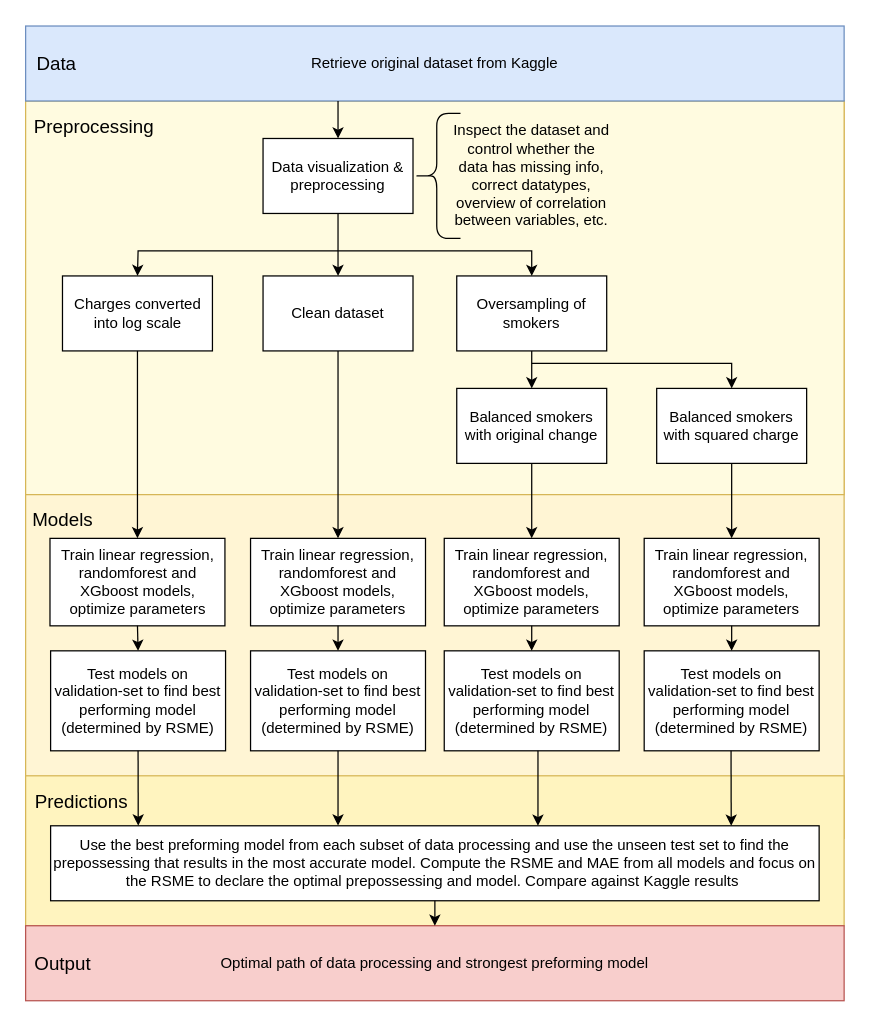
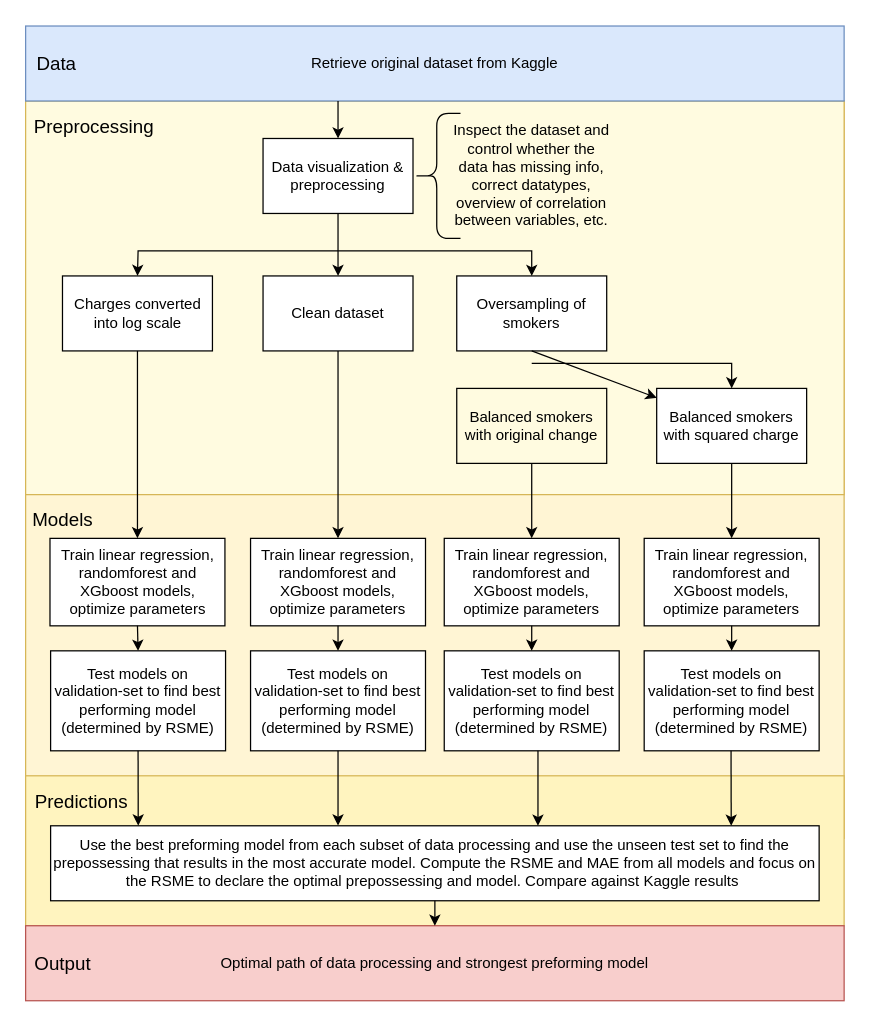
edge "Oversampling of smokers" -> "Balanced smokers with original change": now "Oversampling of smokers" -> "Balanced smokers with squared charge"
node "Balanced smokers with original change": fillcolor #ffffff -> #fffbe0
